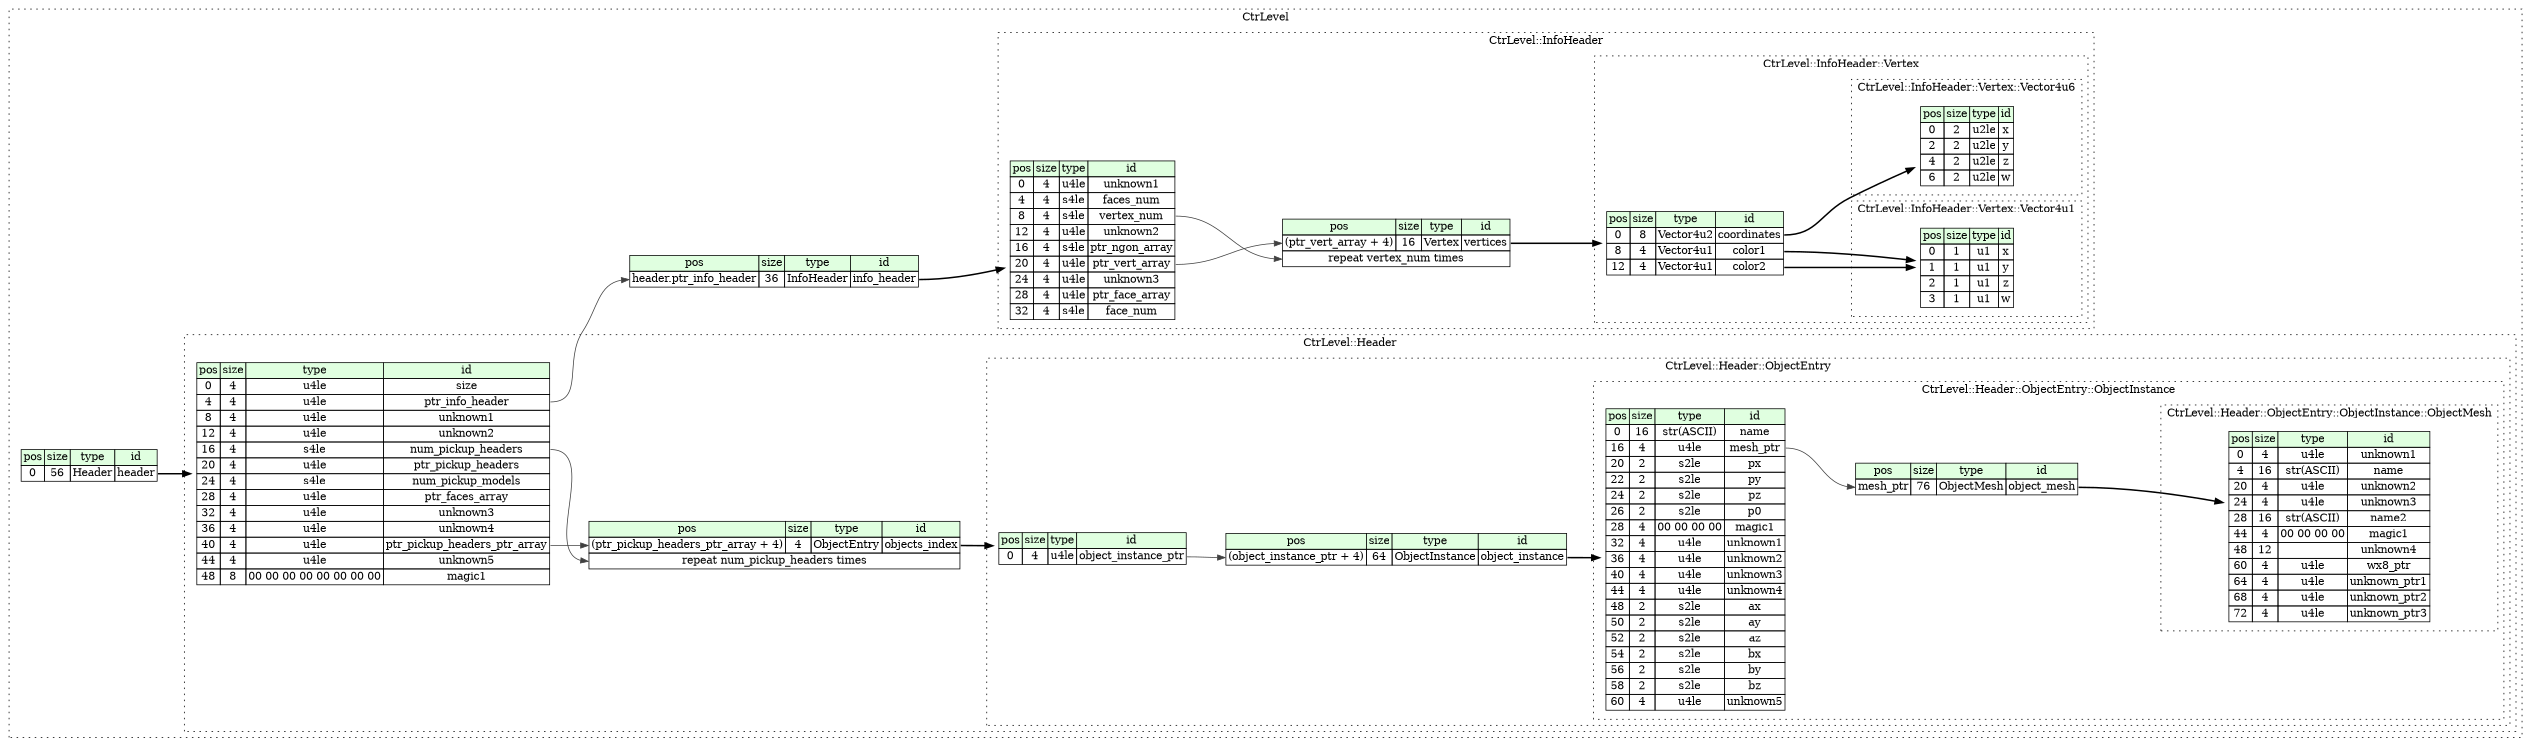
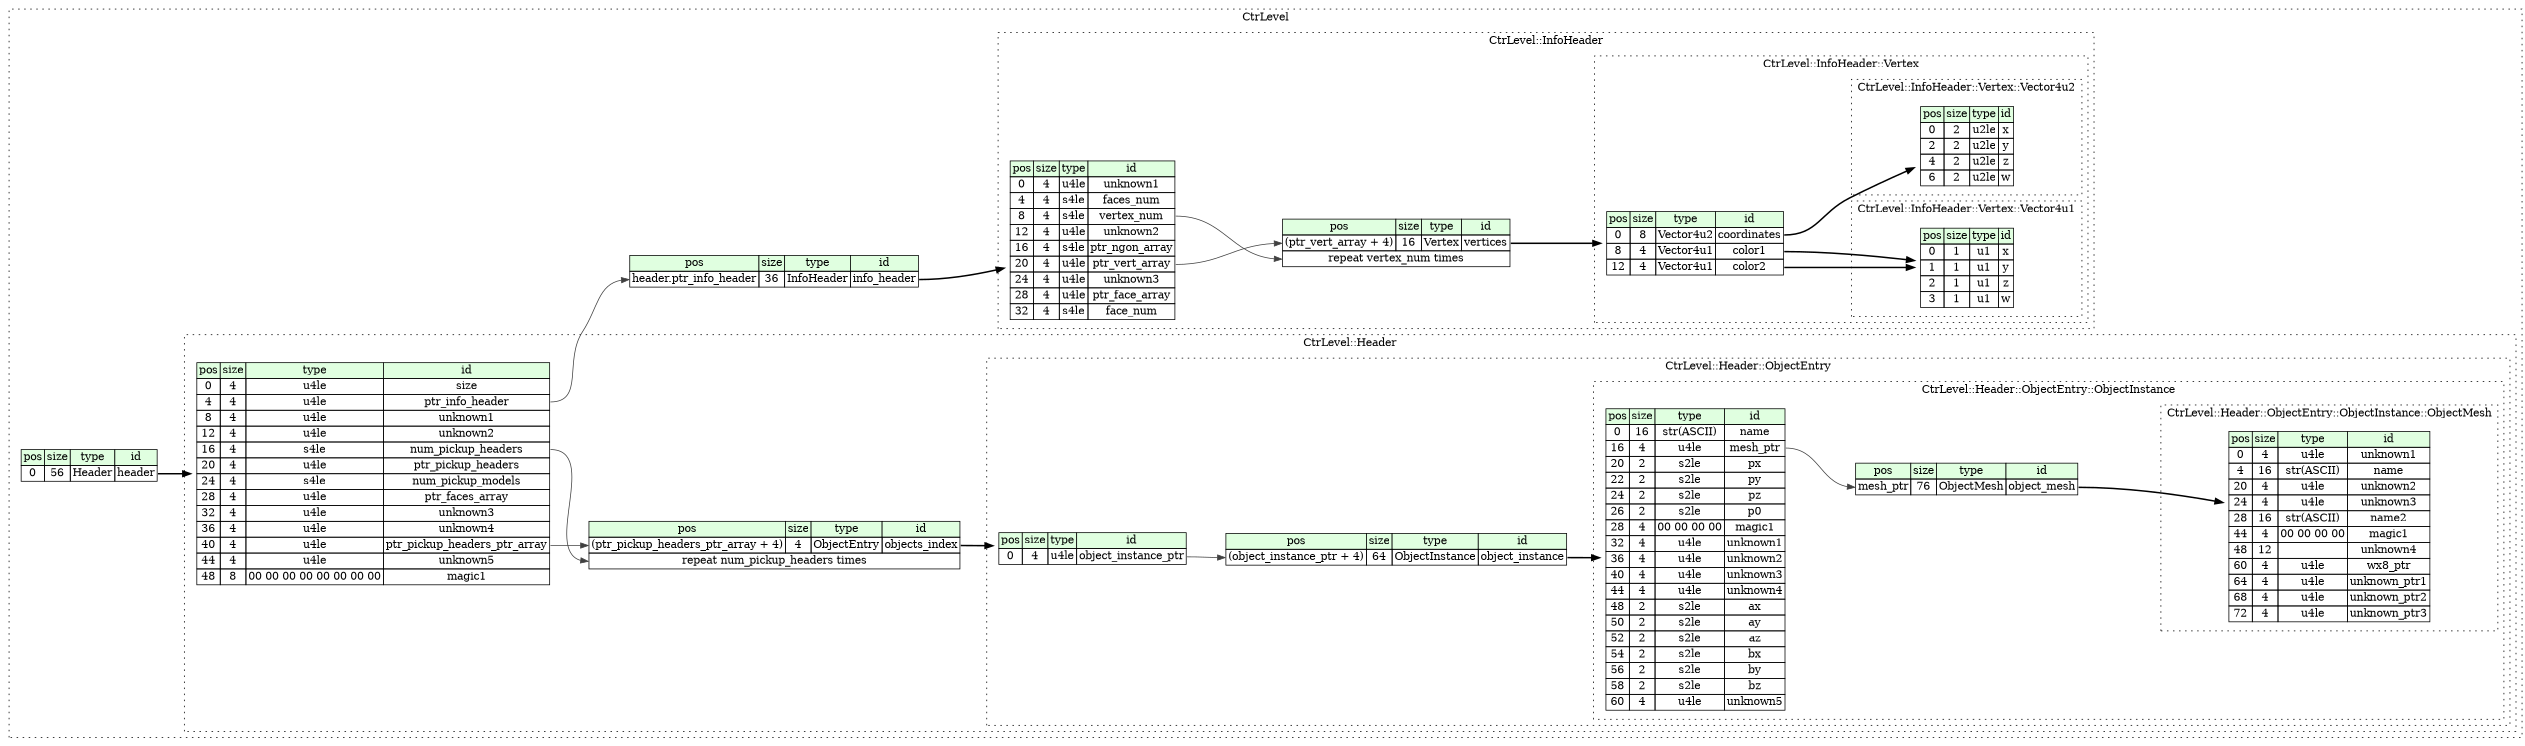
cluster "CtrLevel::InfoHeader::Vertex::Vector4u6": label "CtrLevel::InfoHeader::Vertex::Vector4u6" -> "CtrLevel::InfoHeader::Vertex::Vector4u2"
